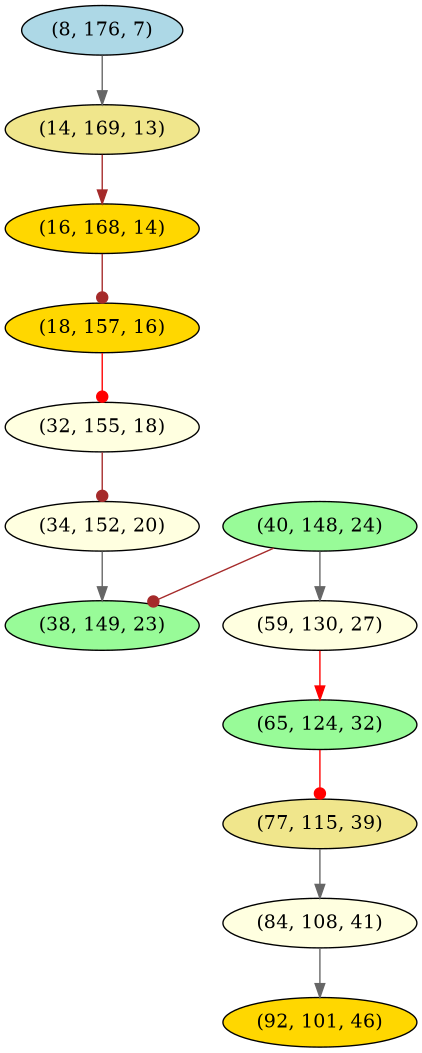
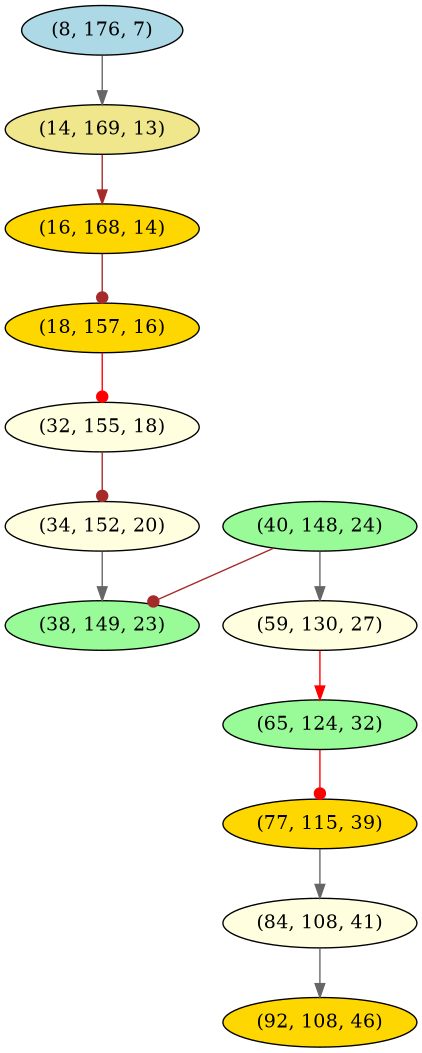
node "(77, 115, 39)": fillcolor khaki -> gold
node "(92, 101, 46)": label "(92, 101, 46)" -> "(92, 108, 46)"
